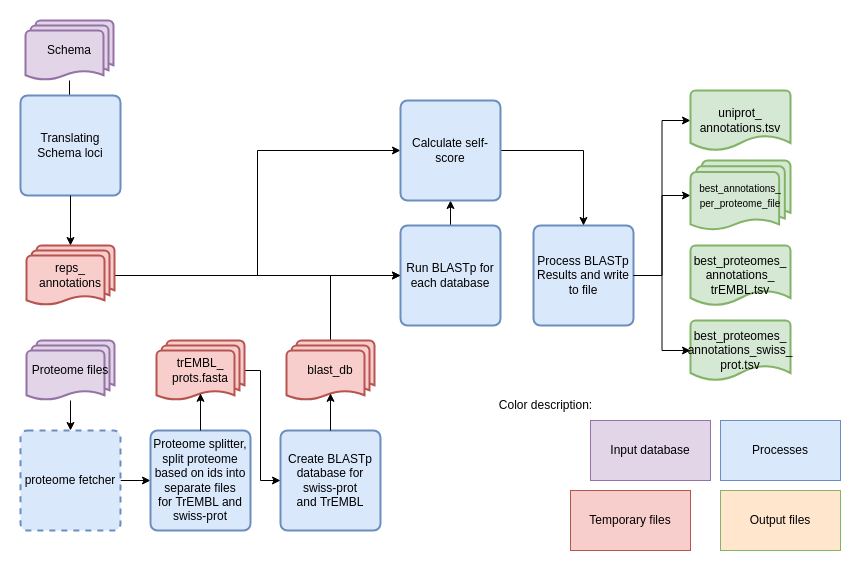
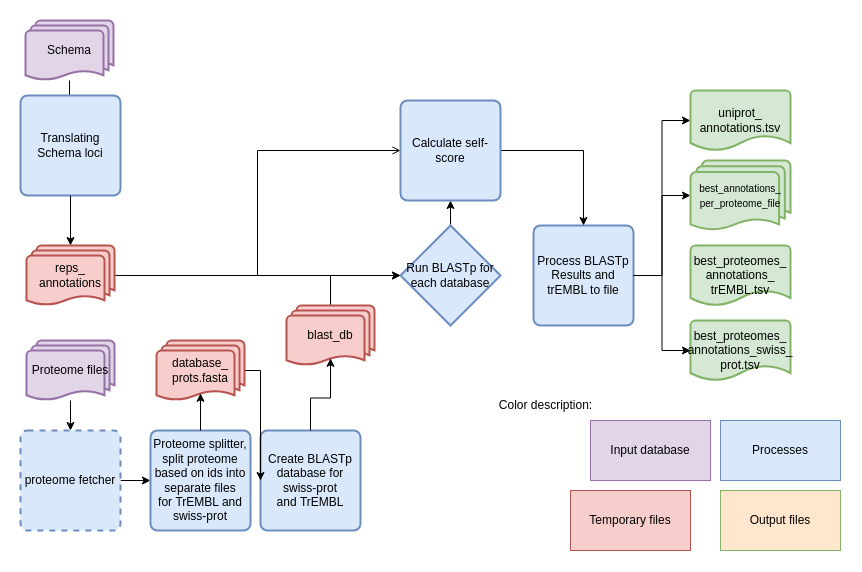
edge "reps_ annotations" -> "Calculate self-score": arrowhead classic -> open
node "Run BLASTp for each database": shape rounded rectangle -> diamond
node "Process BLASTp Results and write to file": label "Process BLASTp Results and write to file" -> "Process BLASTp Results and trEMBL to file"
node "trEMBL_ prots.fasta": label "trEMBL_ prots.fasta" -> "database_ prots.fasta"
node "blast_db": moved (331, 371) -> (331, 336)
node "Create BLASTp database for swiss-prot and TrEMBL": moved (331, 481) -> (311, 481)
